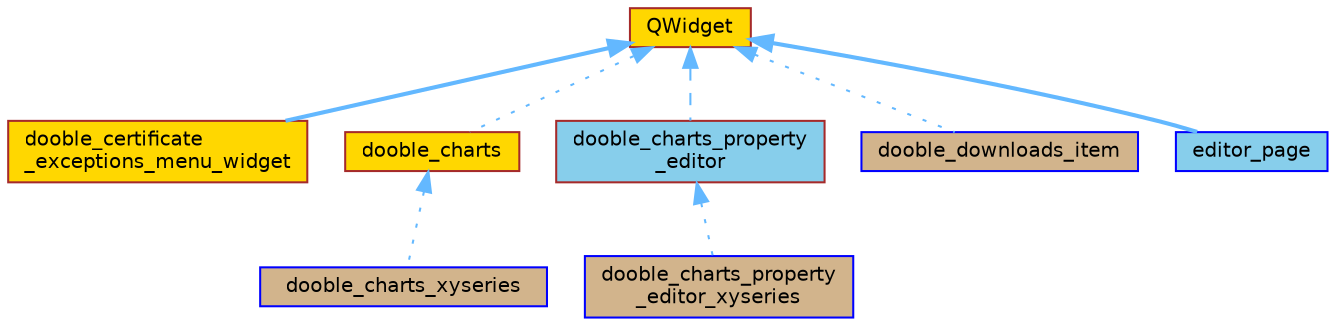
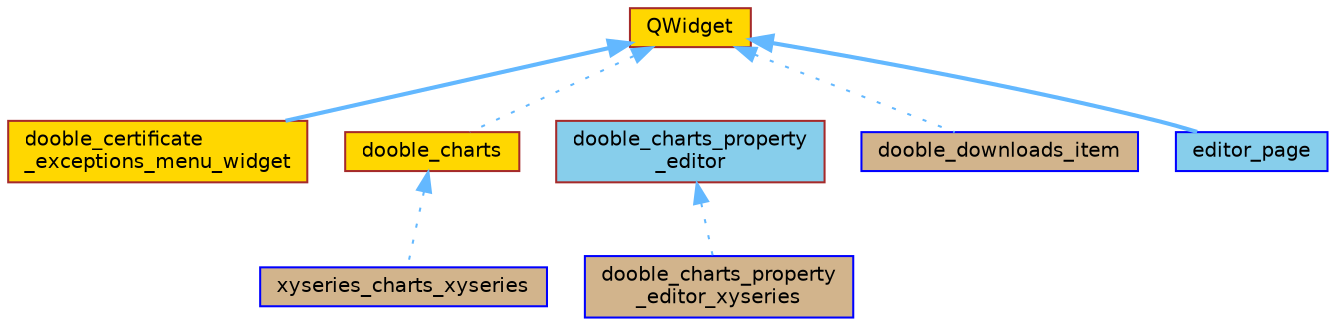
edge "dooble_charts_property _editor" -> "QWidget": removed
node "dooble_charts_xyseries": label "dooble_charts_xyseries" -> "xyseries_charts_xyseries"
